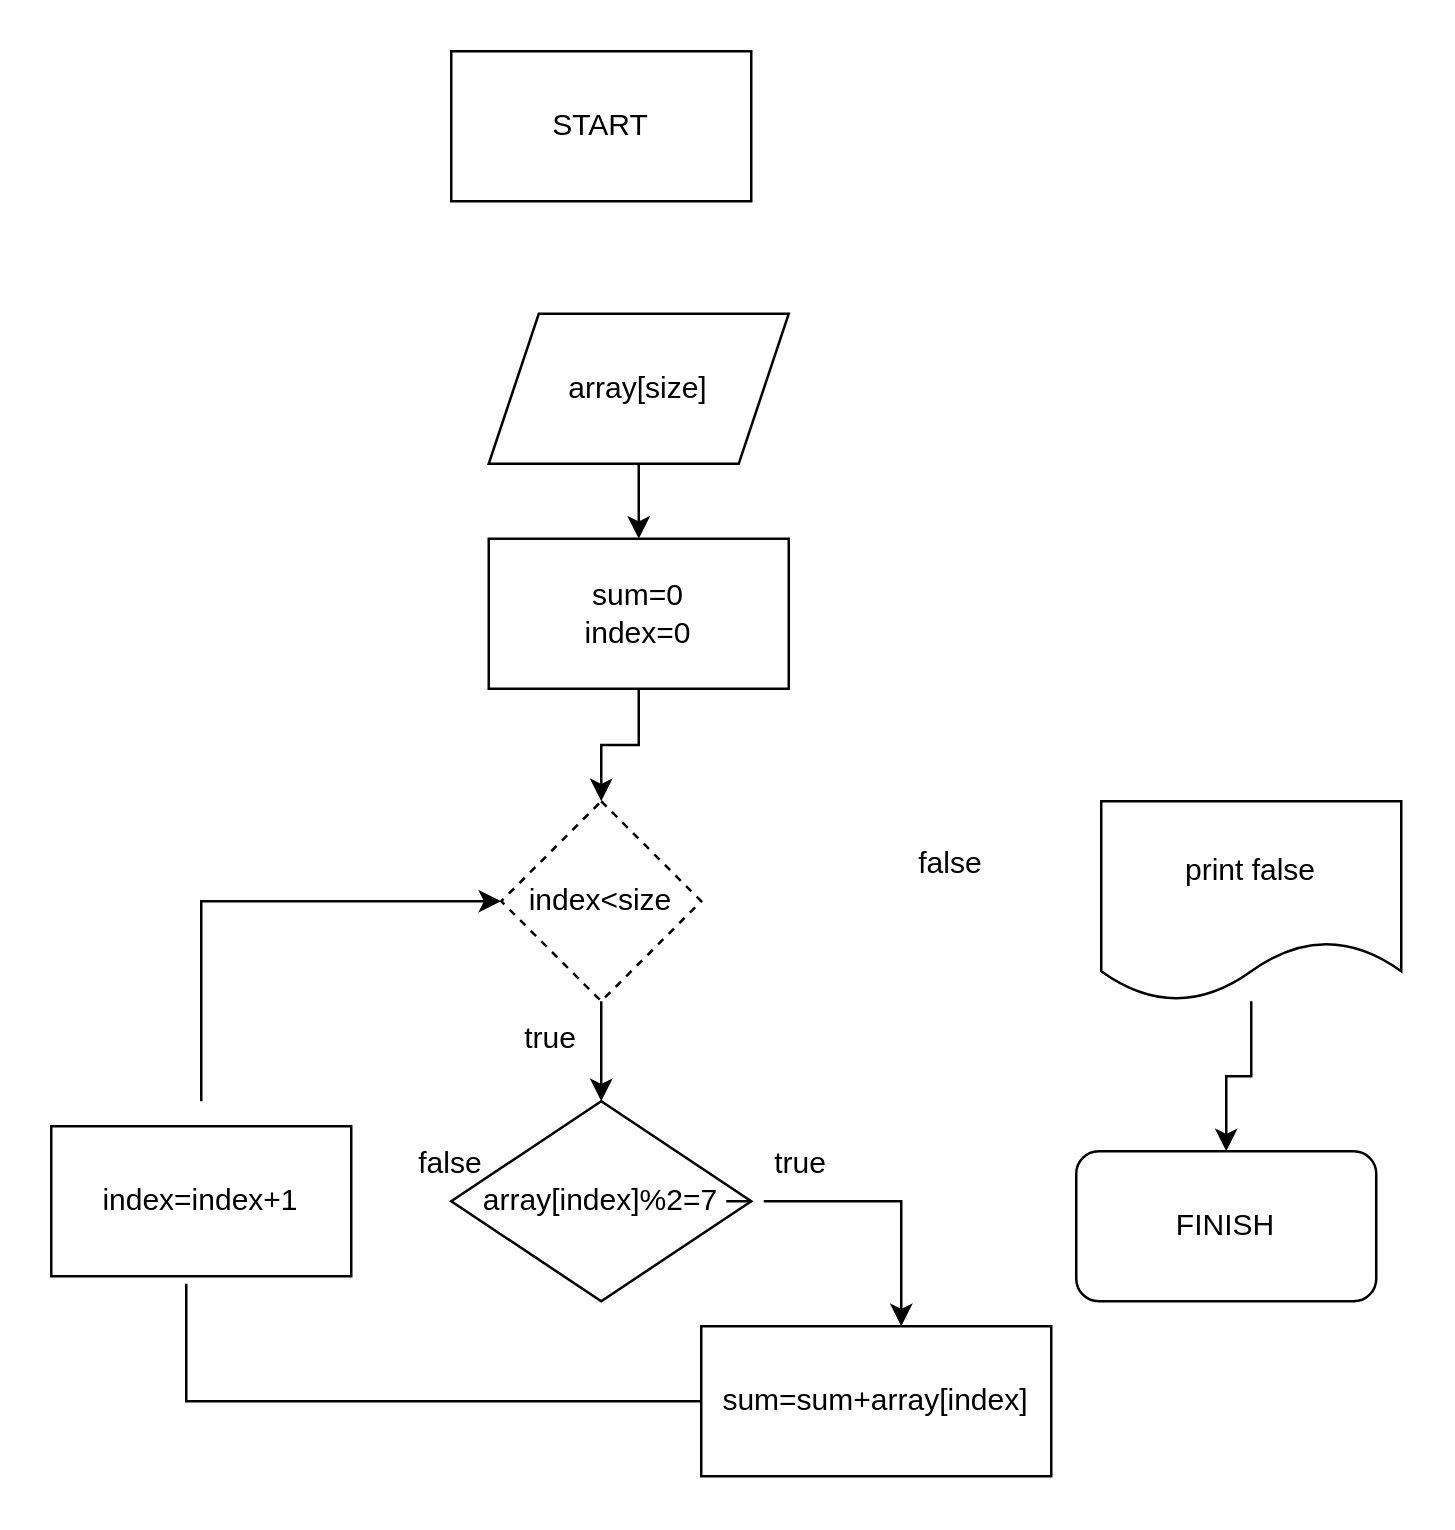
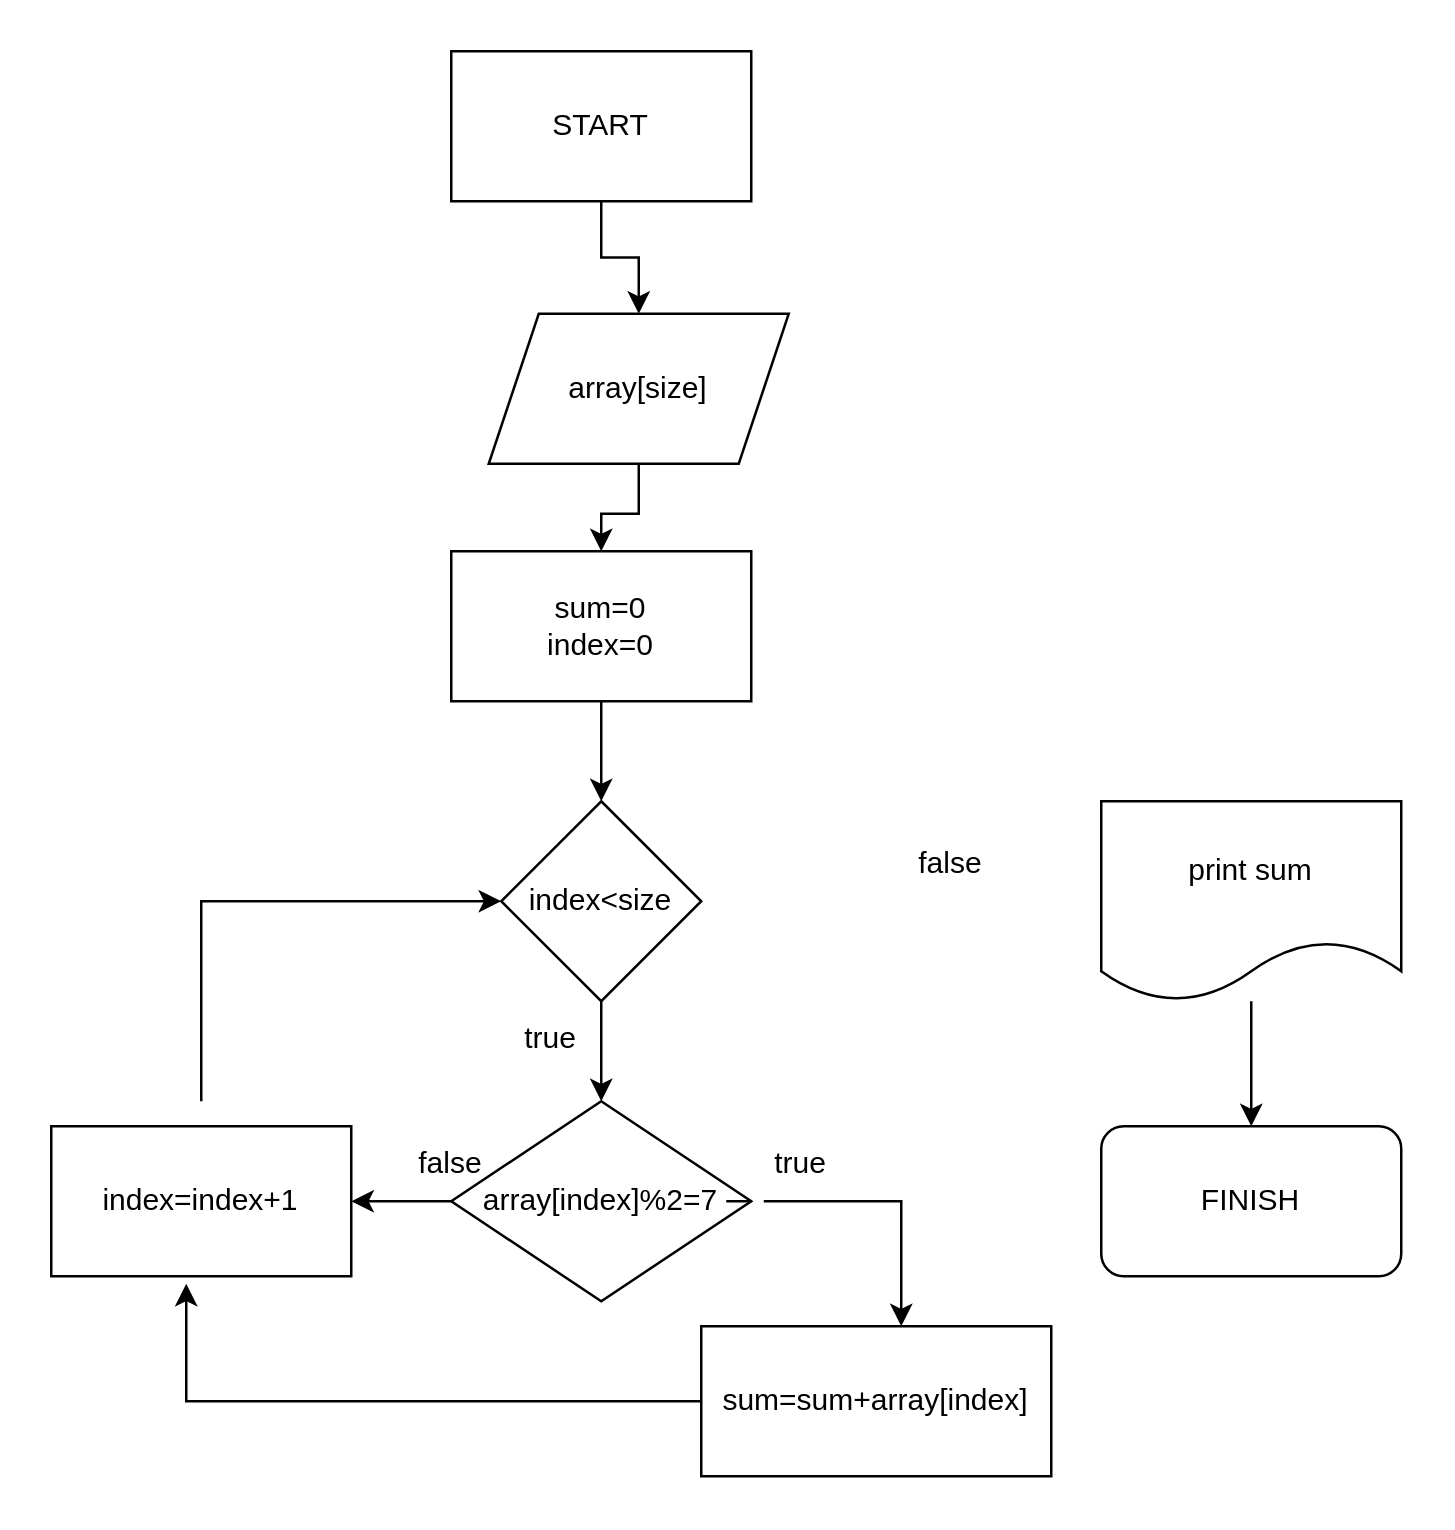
edge "START" -> "array[size]": added
node "sum=0 index=0": moved (639, 614) -> (601, 626)
node "print false": label "print false" -> "print sum"
node "index<size": style dashed -> solid
edge "array[index]%2=7" -> "index=index+1": added
node "FINISH": moved (1226, 1226) -> (1251, 1201)
edge "index=index+1" -- "sum=sum+array[index]": arrowhead none -> classic
